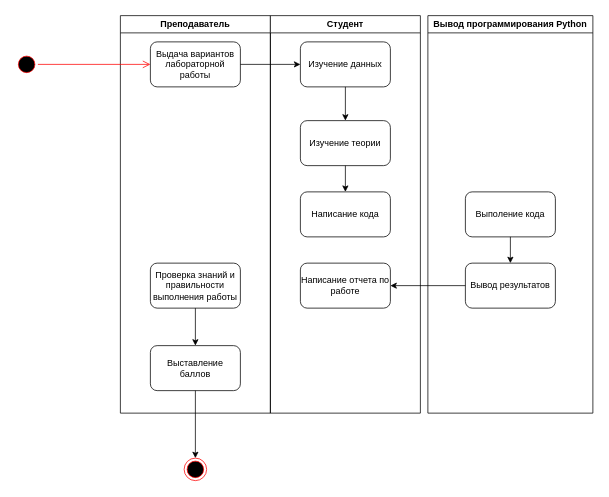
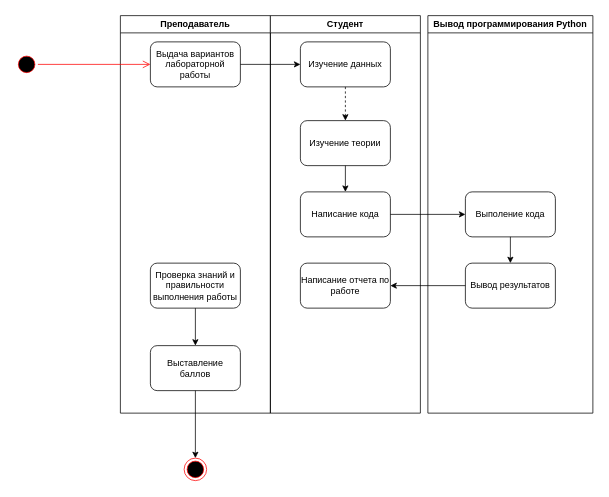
edge "Изучение данных" -> "Изучение теории": style solid -> dashed
edge "Написание кода" -> "Выполение кода": added
